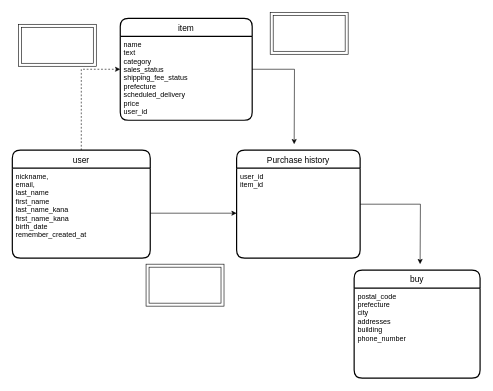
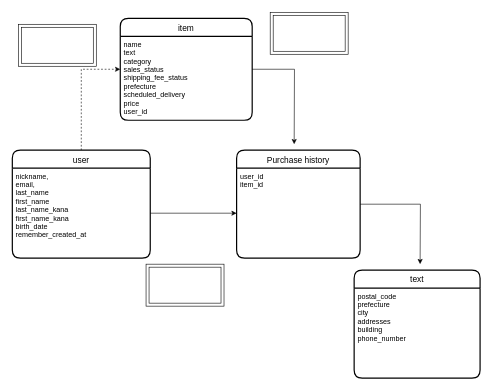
node "buy": label "buy" -> "text"
